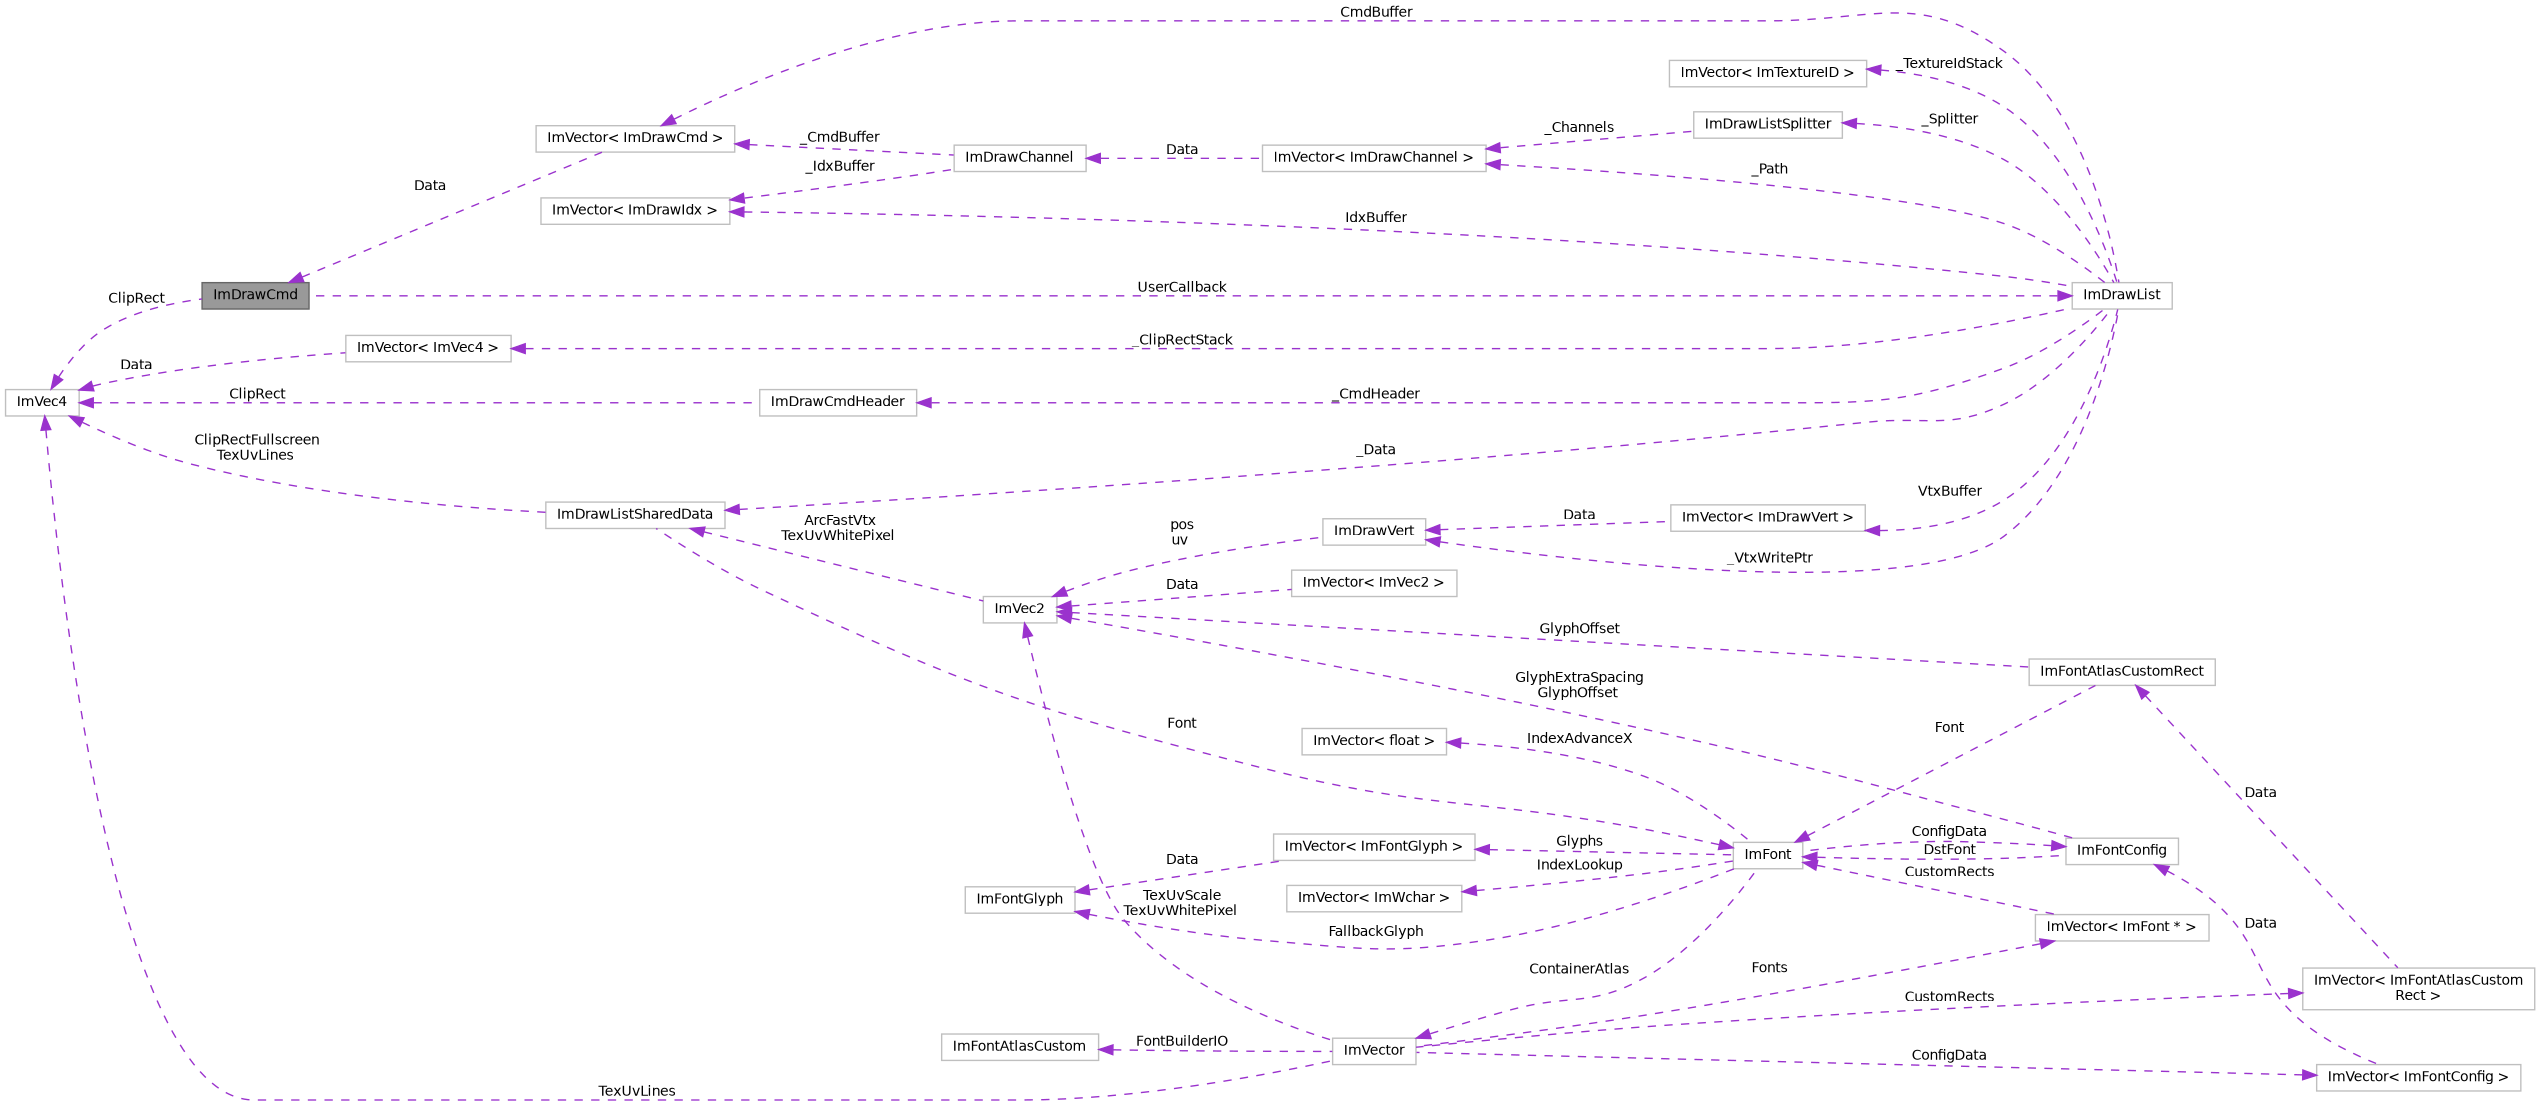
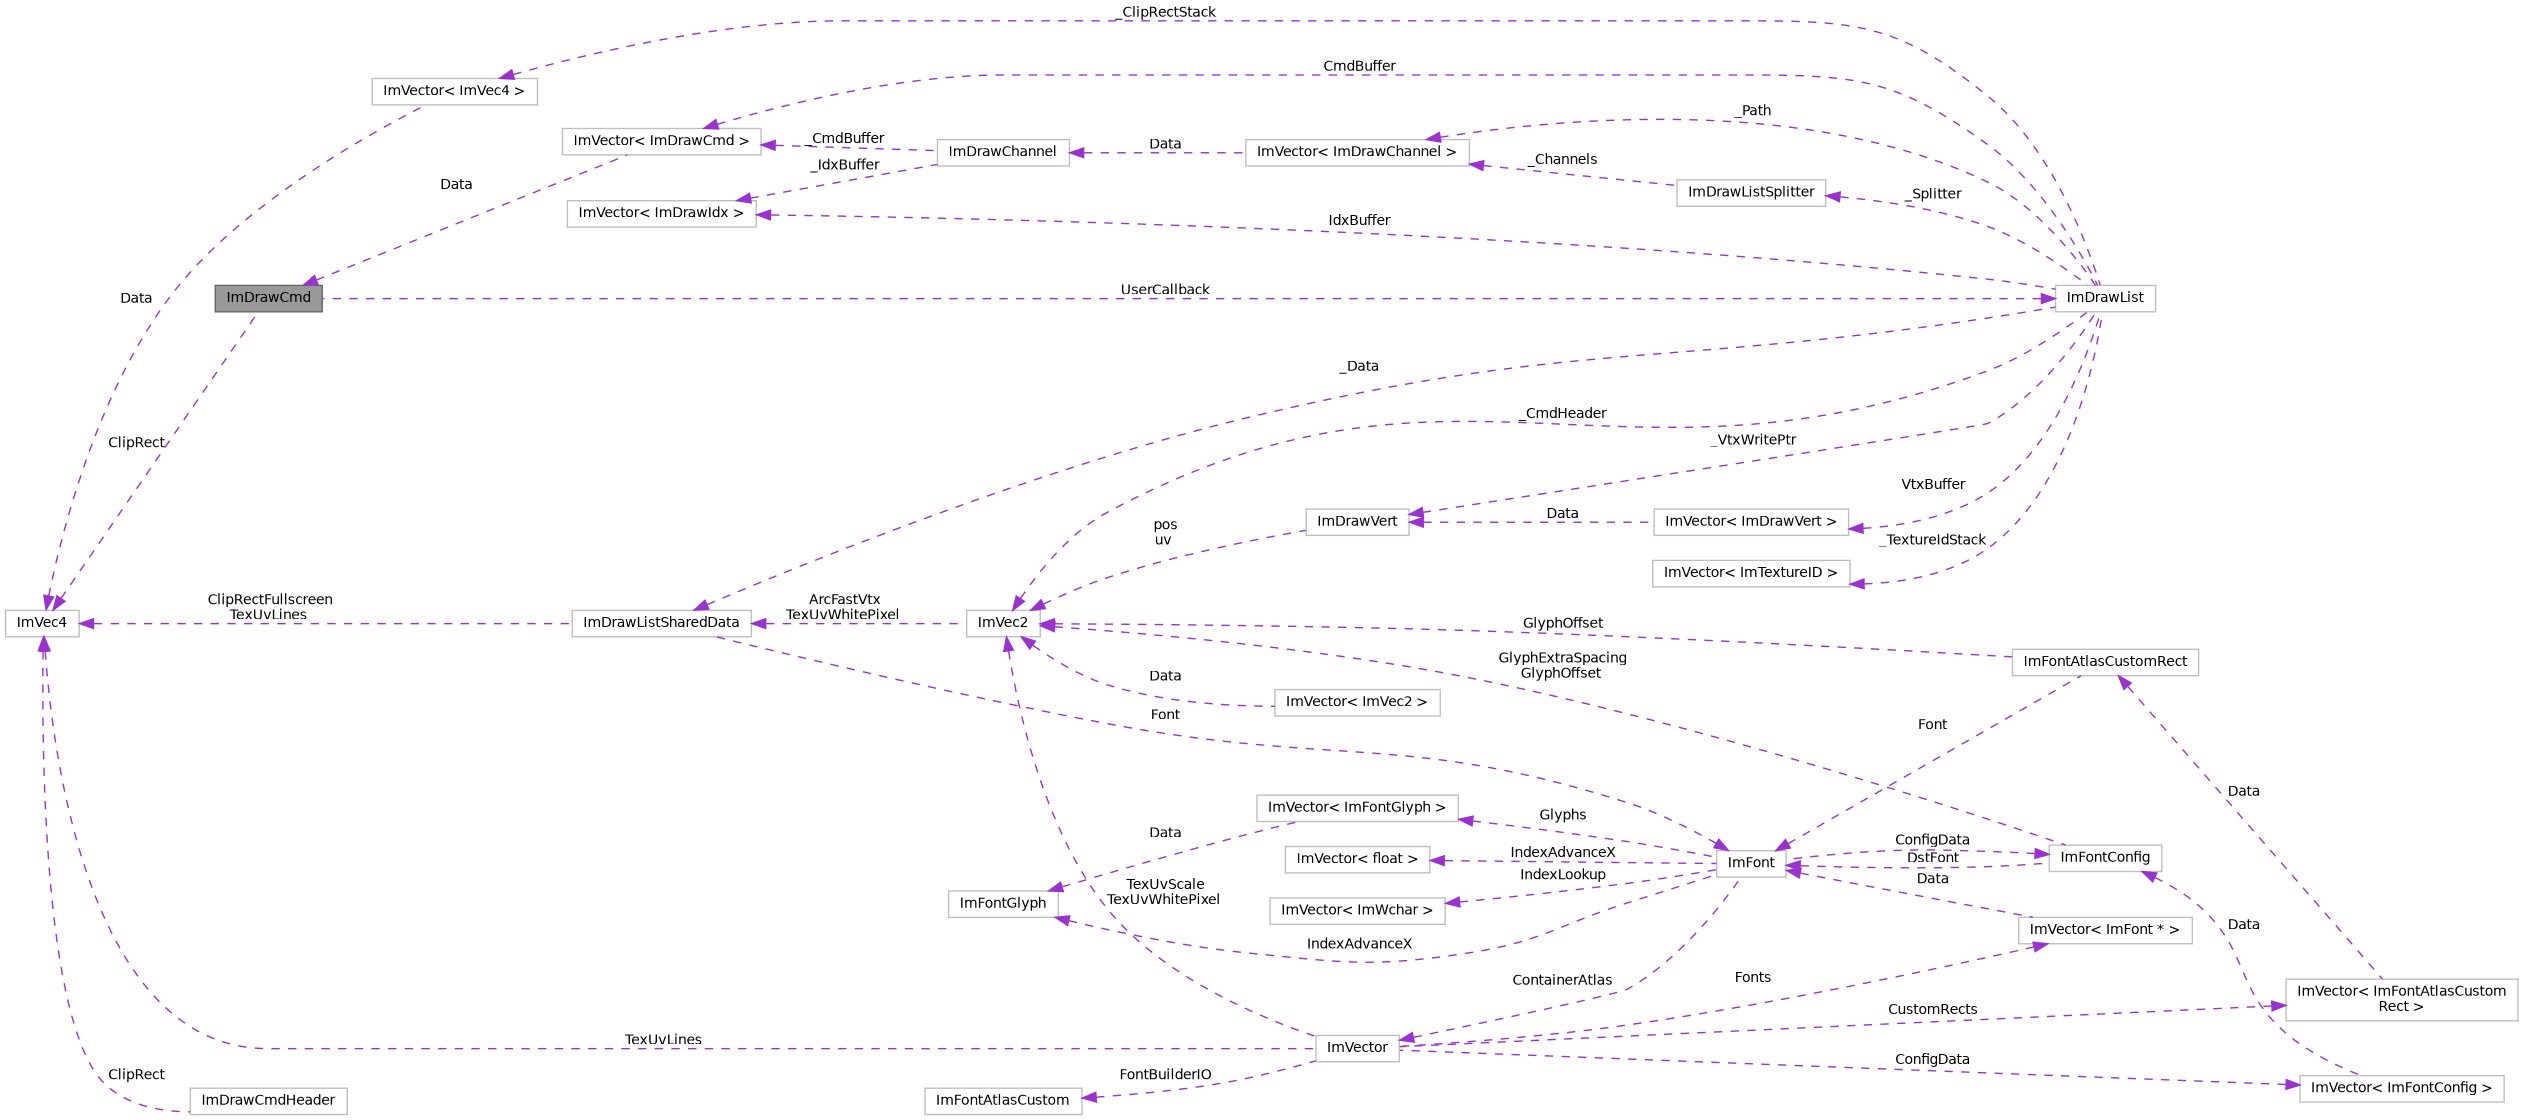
edge "ImDrawList" -> "ImDrawCmdHeader": now "ImDrawList" -> "ImVec2"
edge "ImVector< ImFont * >" -> "ImFont": label " CustomRects" -> " Data"
edge "ImFont" -> "ImFontGlyph": label " FallbackGlyph" -> " IndexAdvanceX"
